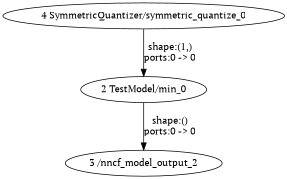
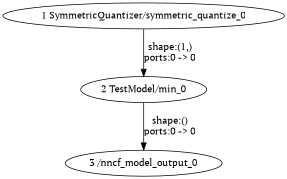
node "4 SymmetricQuantizer/symmetric_quantize_0": label "4 SymmetricQuantizer/symmetric_quantize_0" -> "1 SymmetricQuantizer/symmetric_quantize_0"
node "3 /nncf_model_output_2": label "3 /nncf_model_output_2" -> "3 /nncf_model_output_0"
